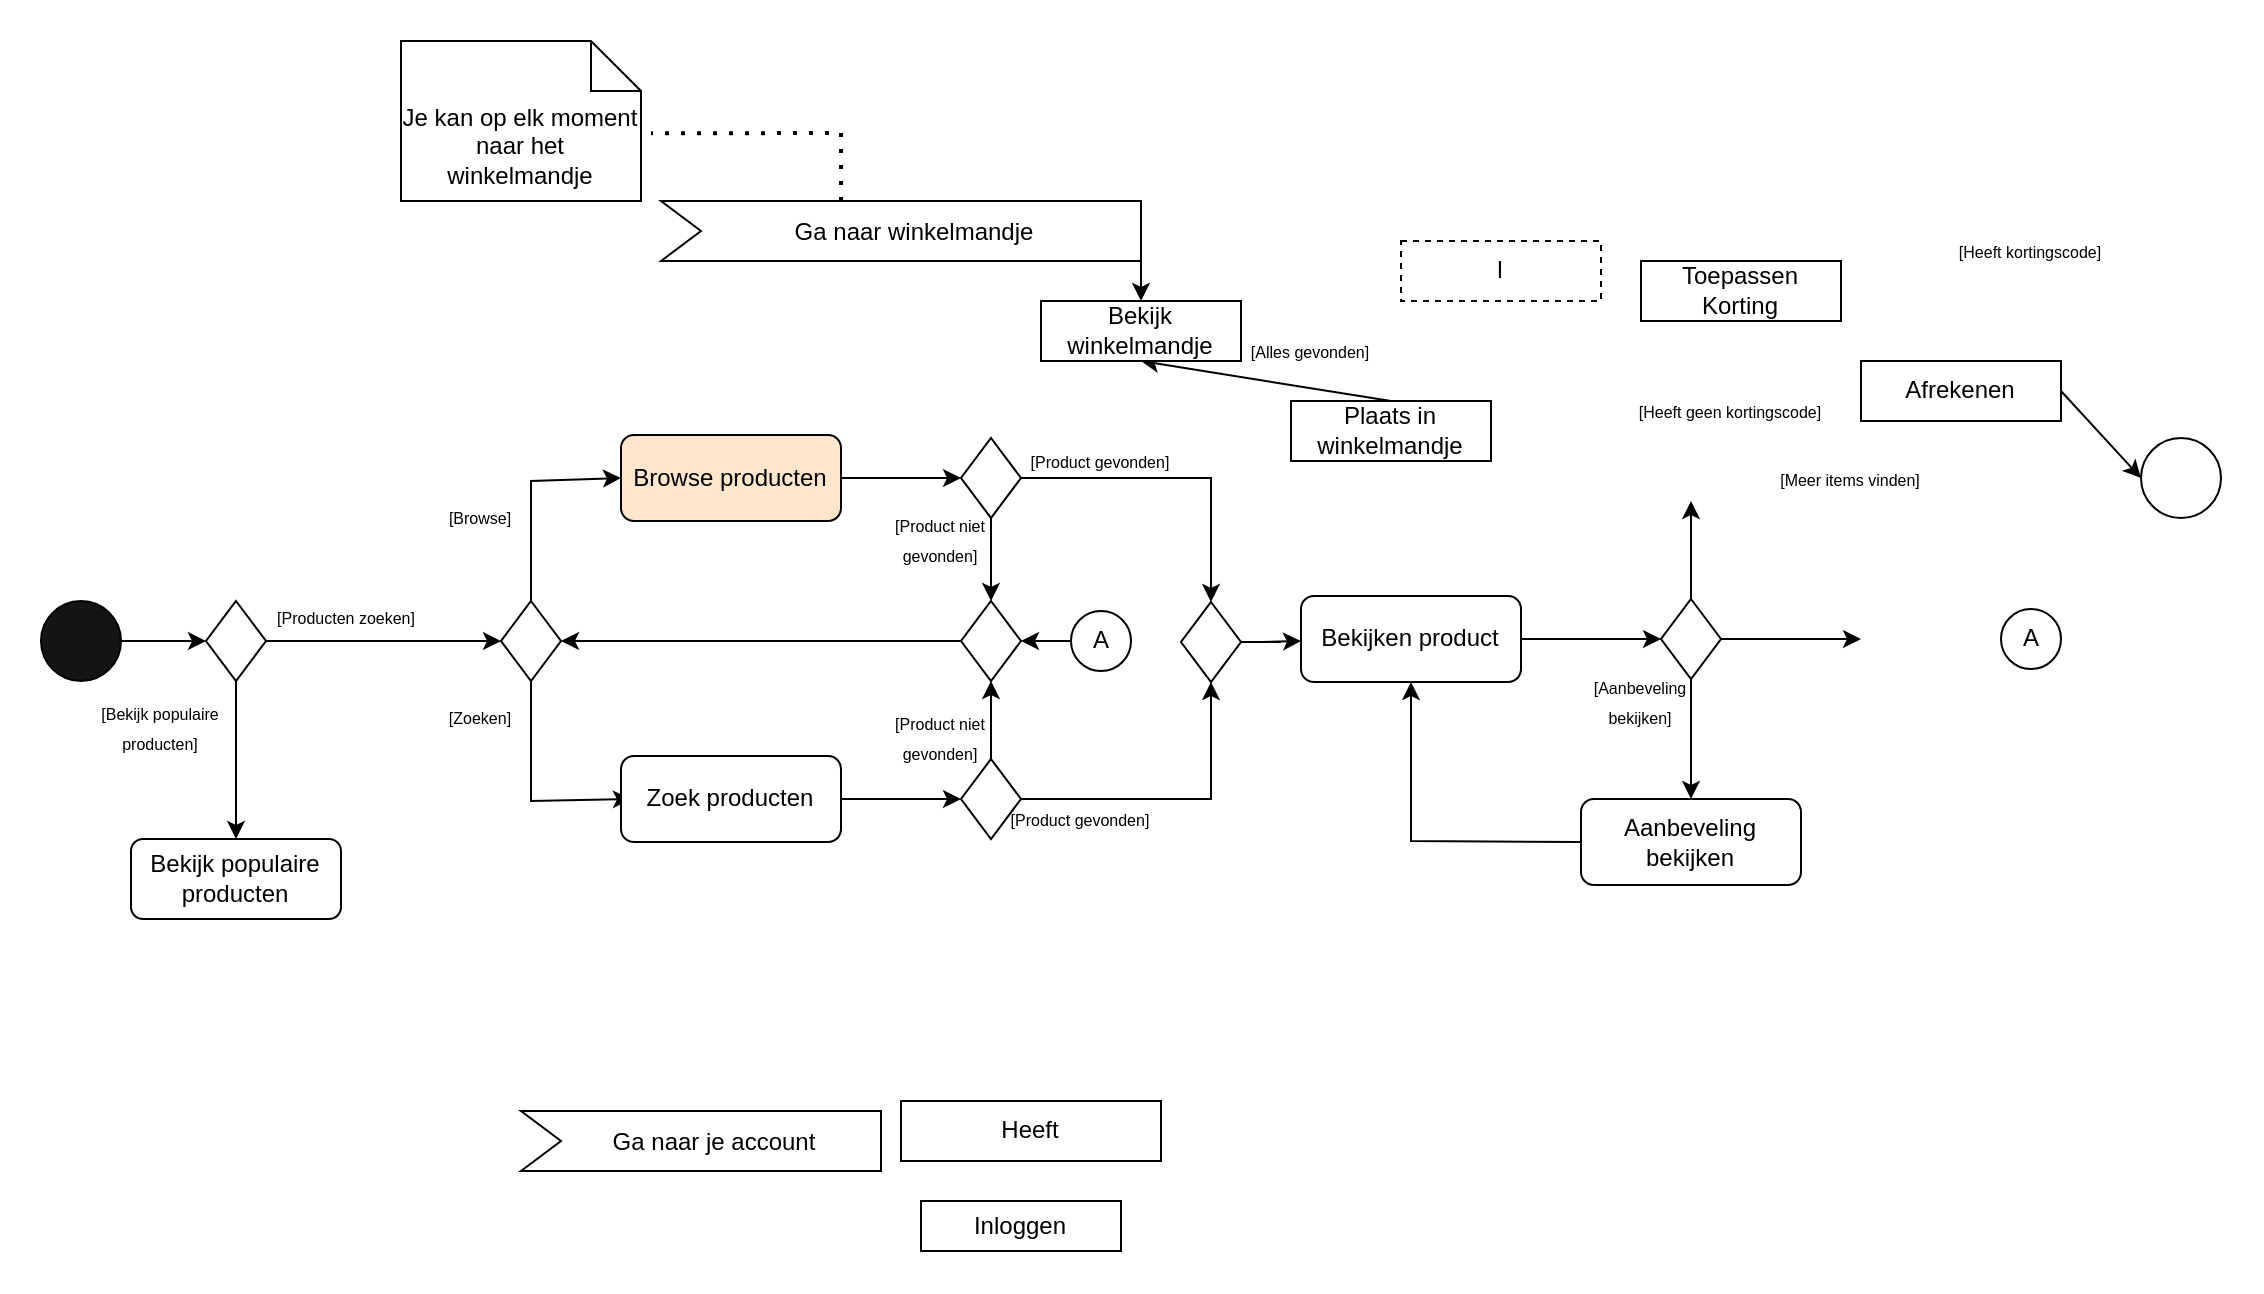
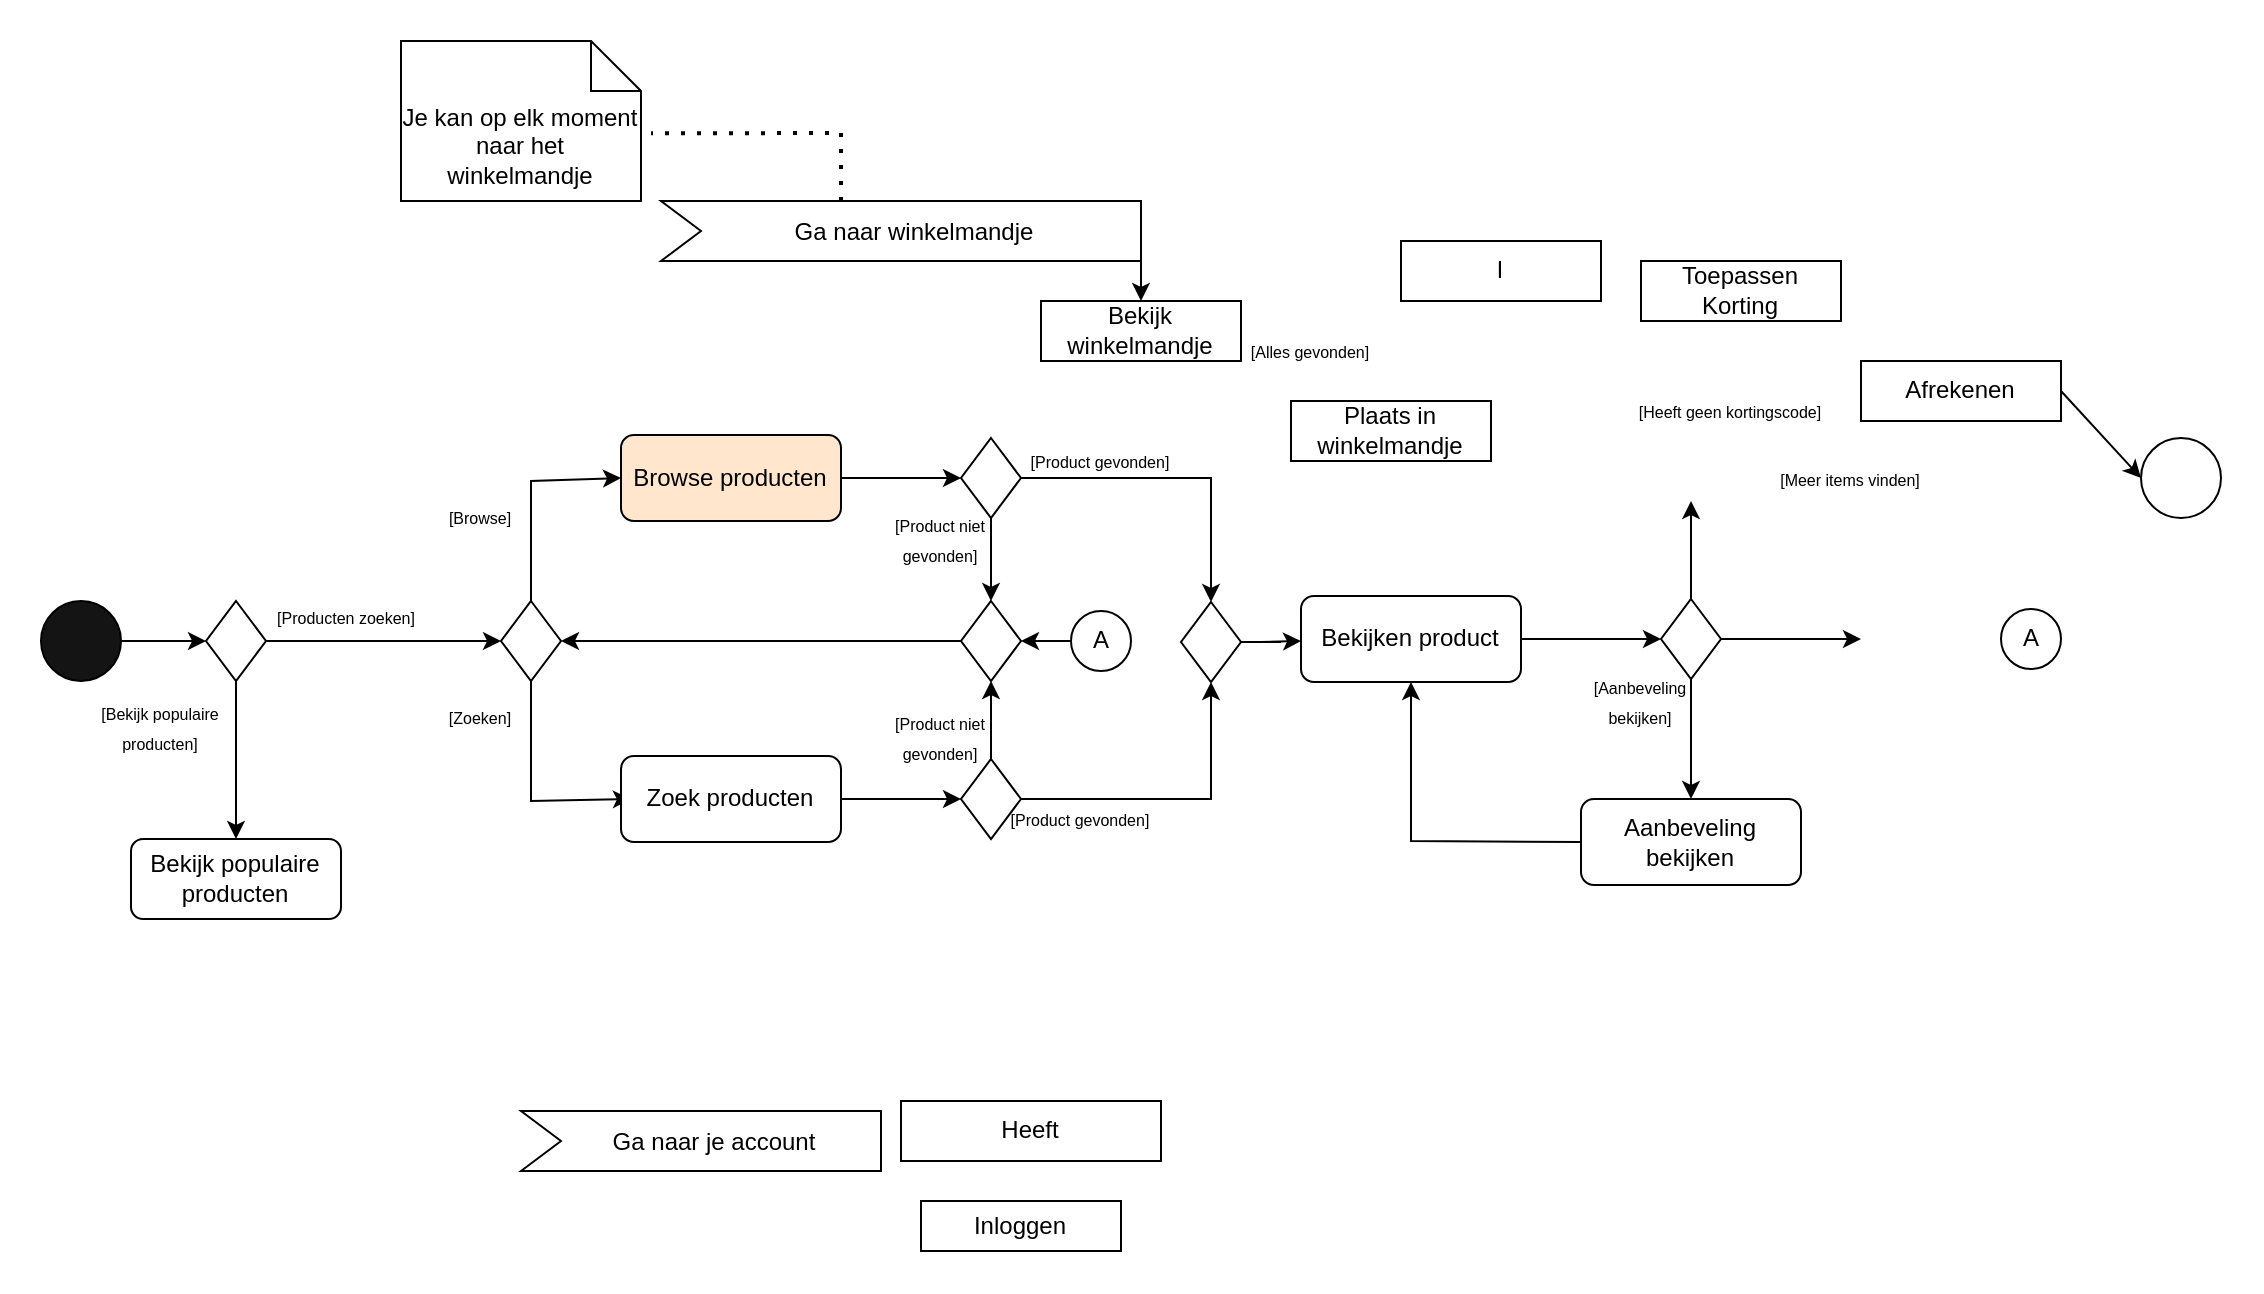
node "[Heeft kortingscode]": removed
node "l": style dashed -> solid
edge "Plaats in winkelmandje" -> "Bekijk winkelmandje": removed
